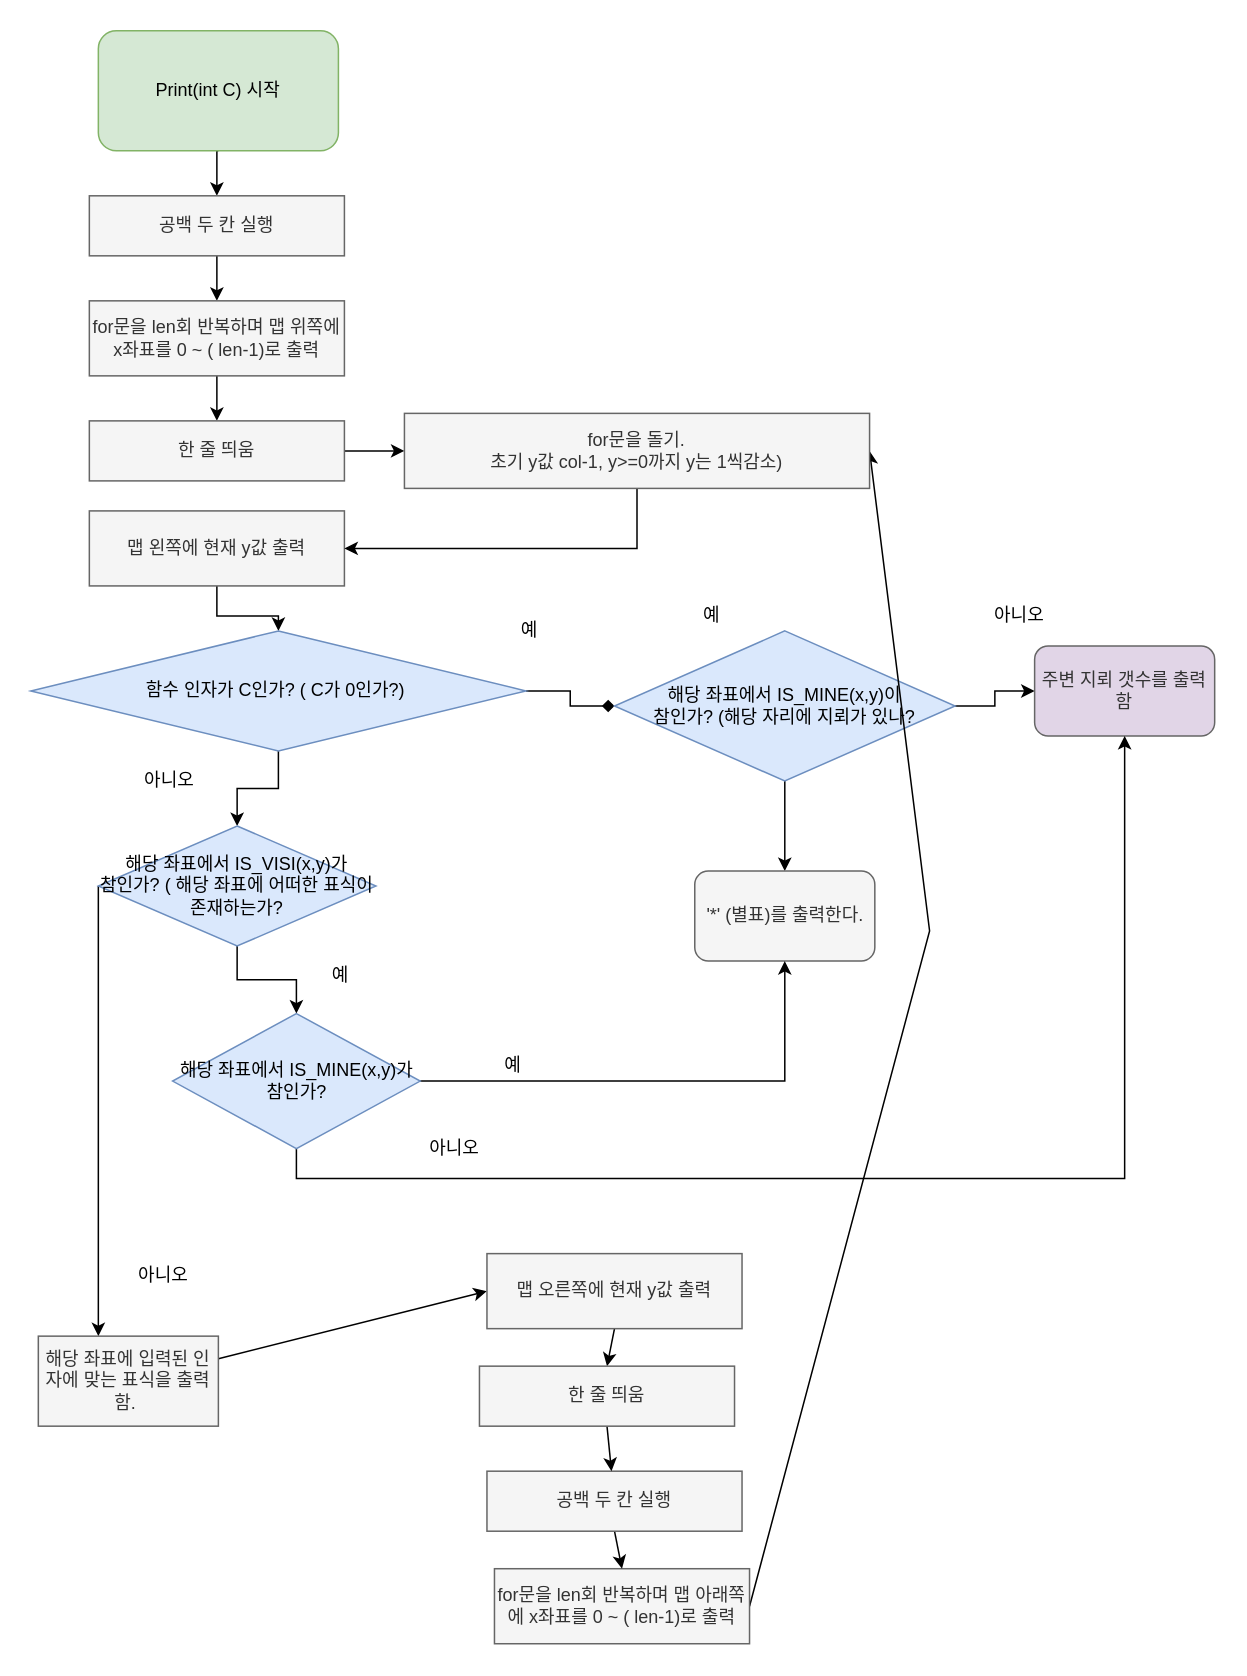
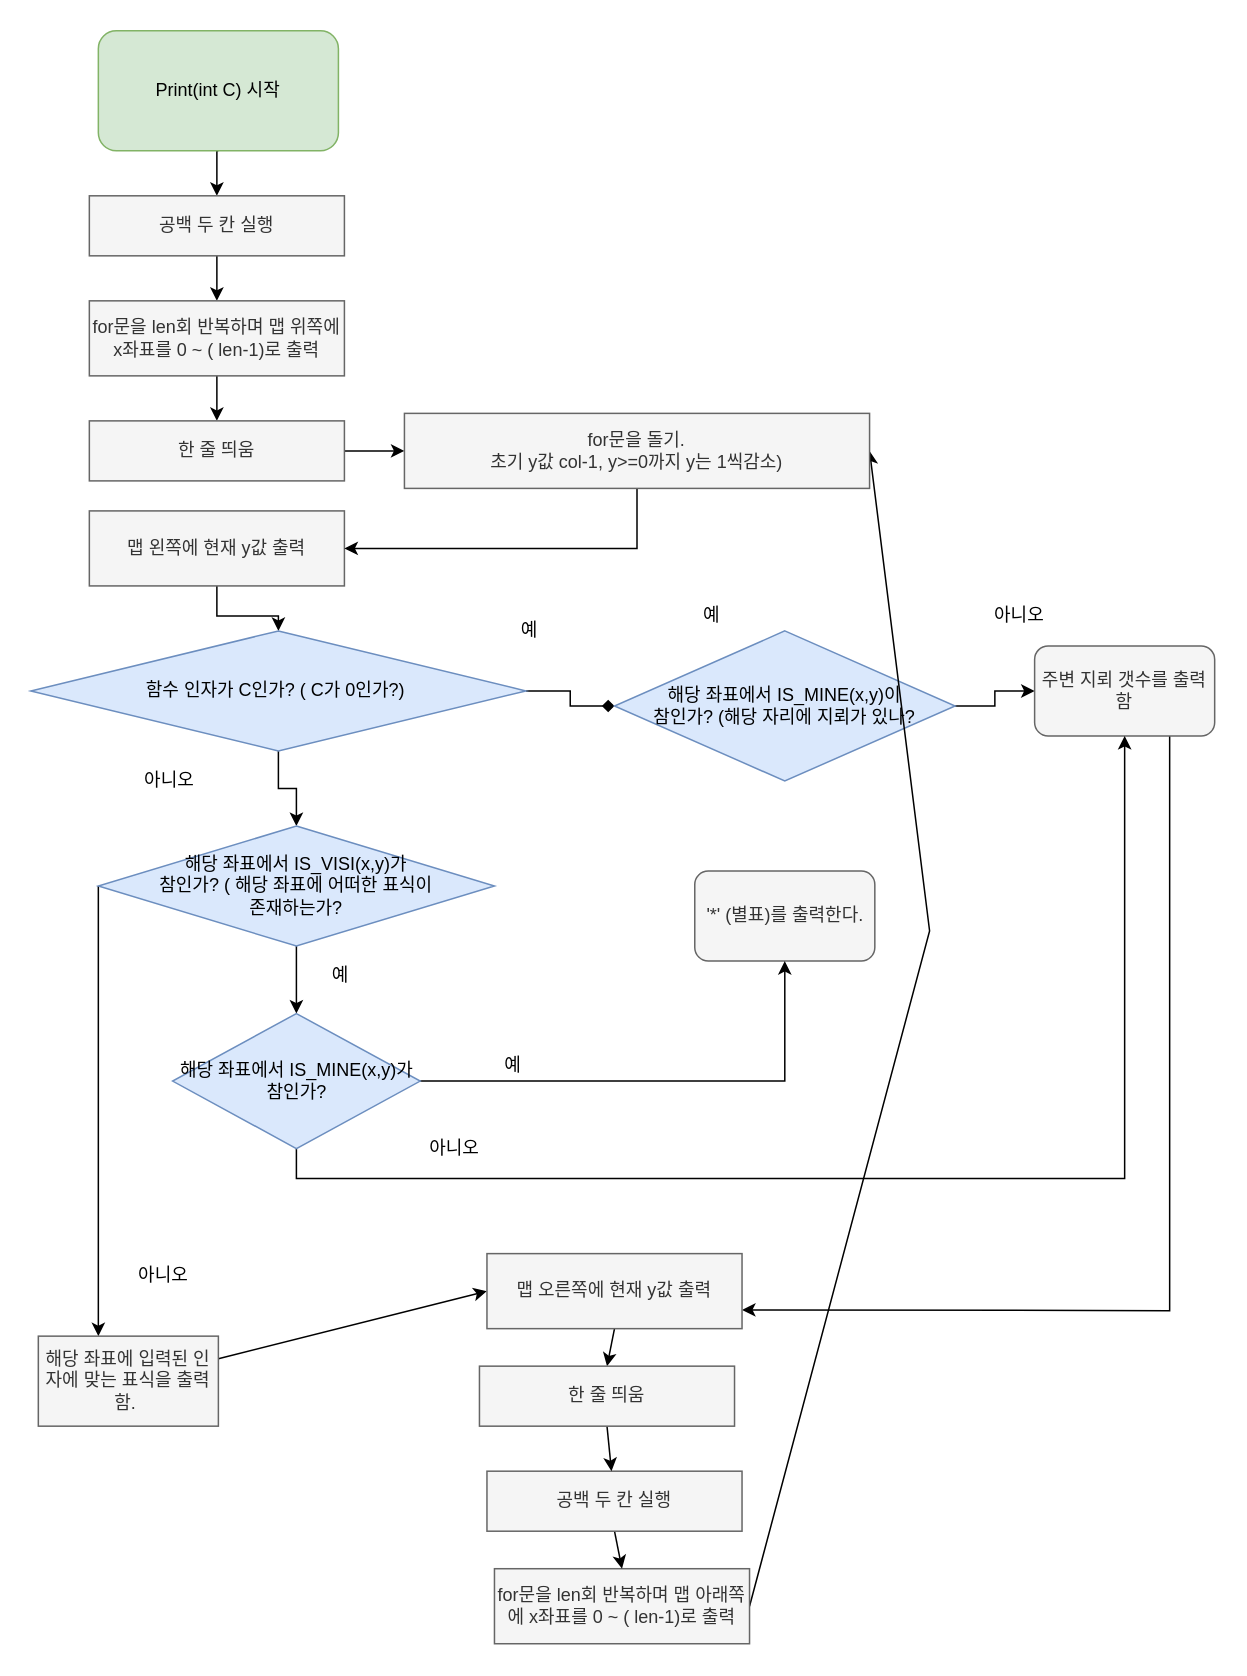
node "주변 지뢰 갯수를 출력함": fillcolor #e1d5e7 -> #f5f5f5
edge "해당 좌표에서 IS_MINE(x,y)이 참인가? (해당 자리에 지뢰가 있나?" -> "'*' (별표)를 출력한다.": removed
node "해당 좌표에서 IS_VISI(x,y)가 참인가? ( 해당 좌표에 어떠한 표식이 존재하는가?": size 278x120 -> 396x120
edge "주변 지뢰 갯수를 출력함" -> "맵 오른쪽에 현재 y값 출력": added
